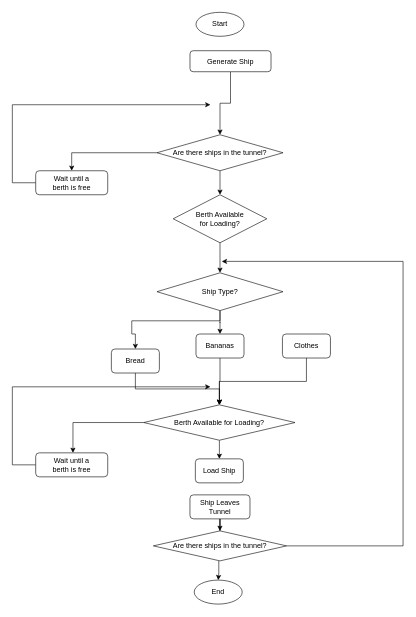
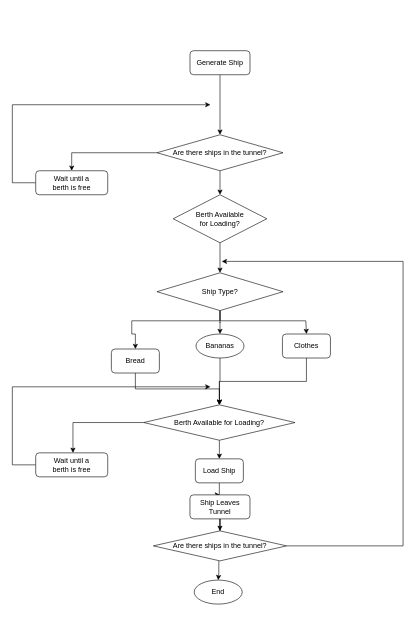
node "Start": removed
node "Generate Ship": size 81x21 -> 60x24
edge "Ship Type?" -> "Clothes": added
node "Bananas": shape rounded rectangle -> ellipse
edge "Load Ship" -> "Ship Leaves Tunnel": added
